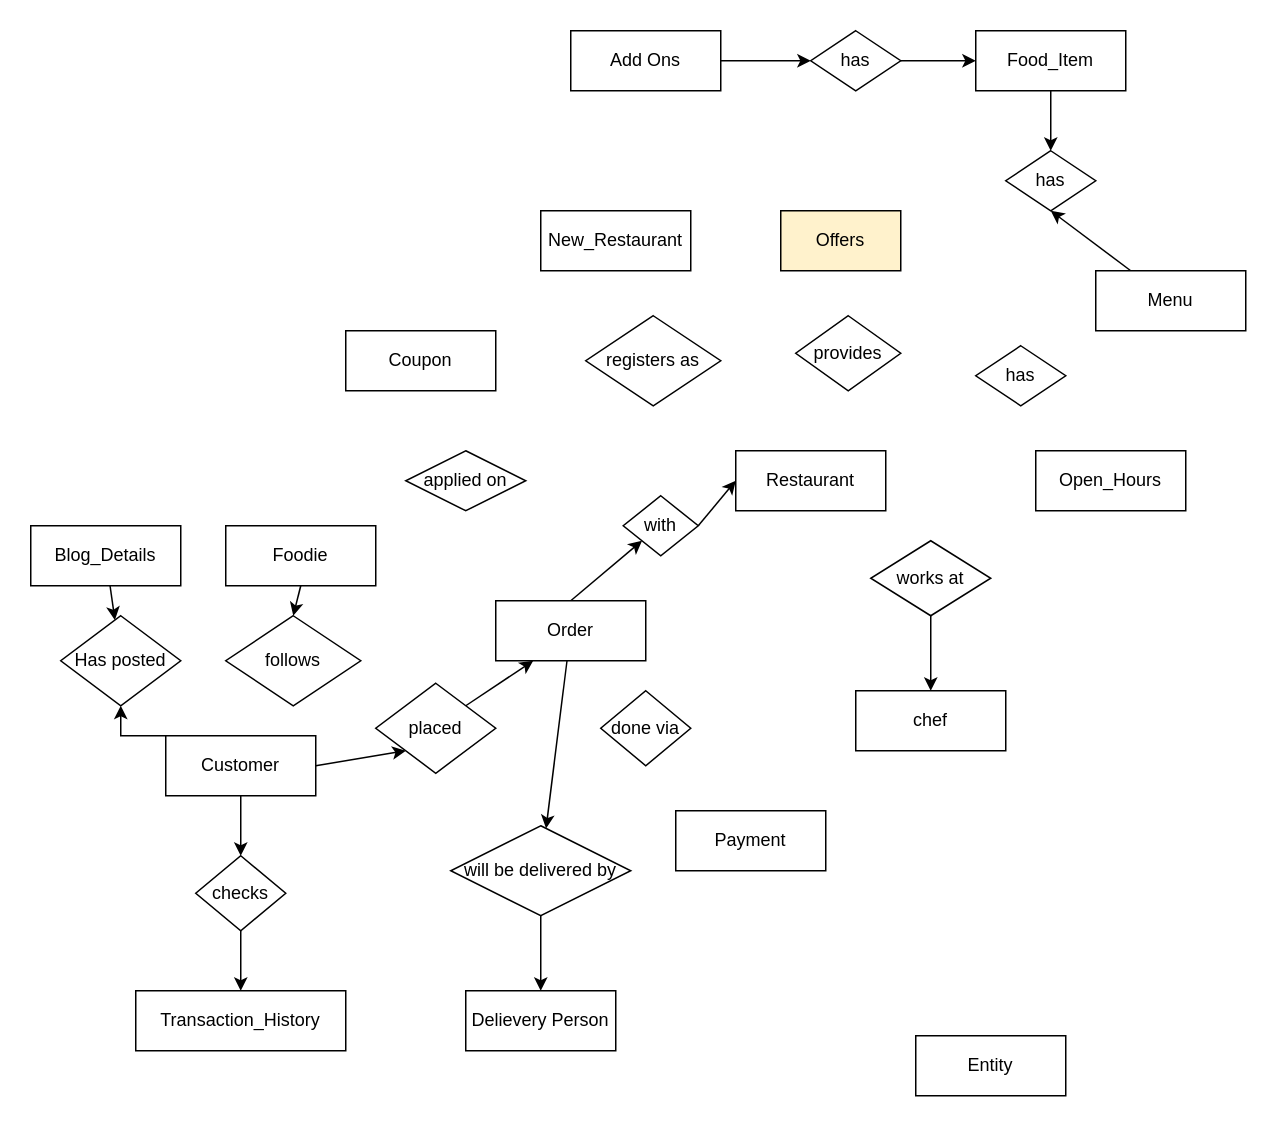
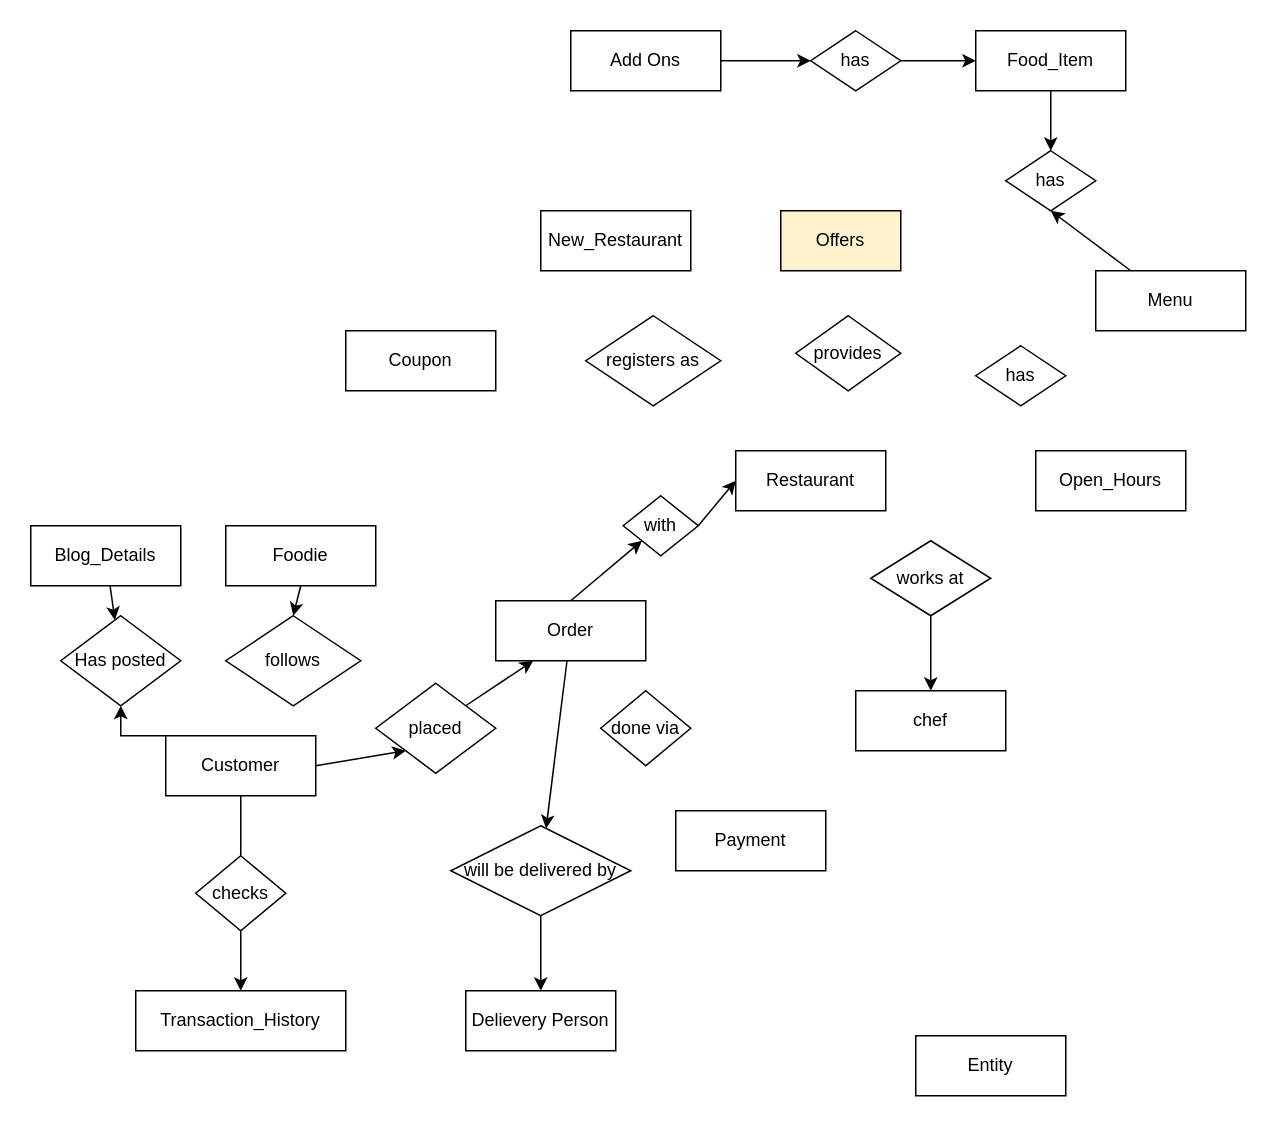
node "applied on": removed
edge "Customer" -> "checks": arrowhead classic -> none
